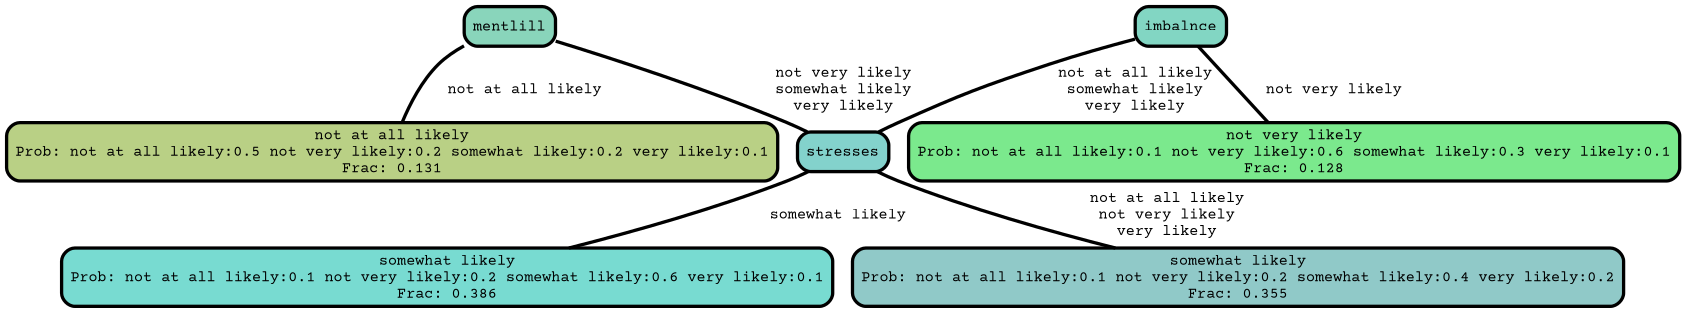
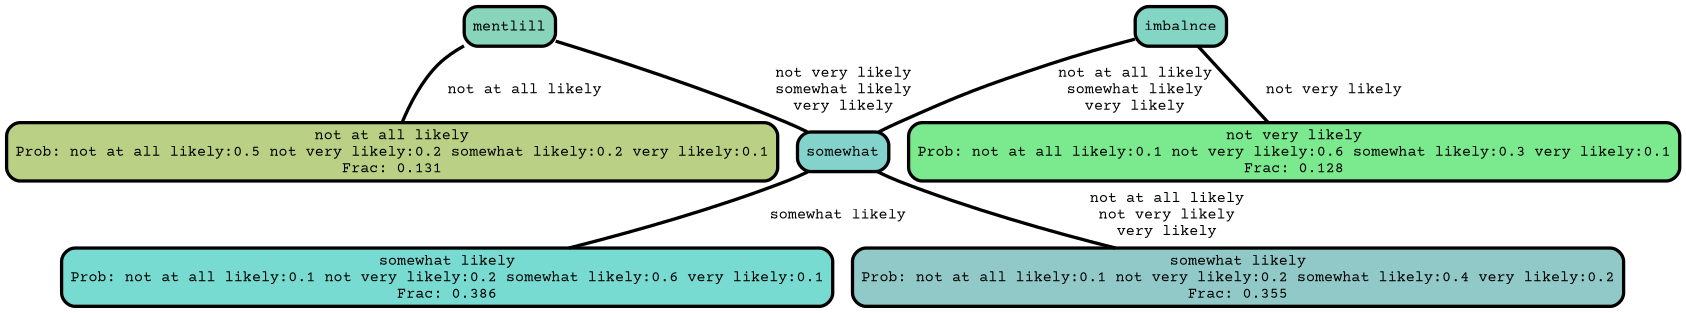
node "stresses": label "stresses" -> "somewhat"
